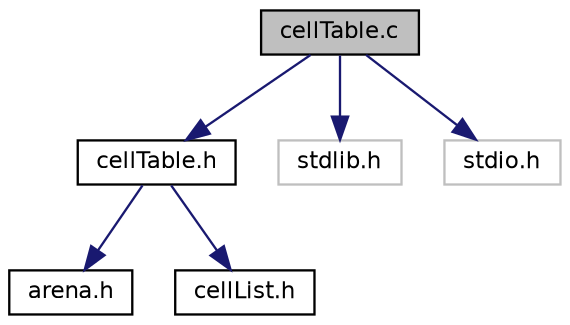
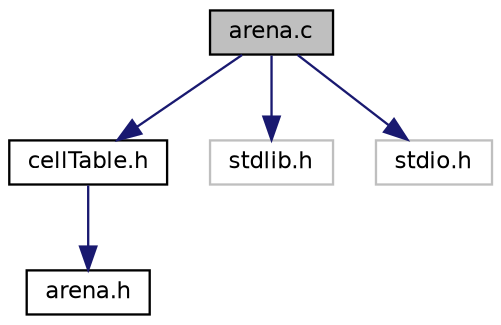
node "cellTable.c": label "cellTable.c" -> "arena.c"
node "cellList.h": removed
